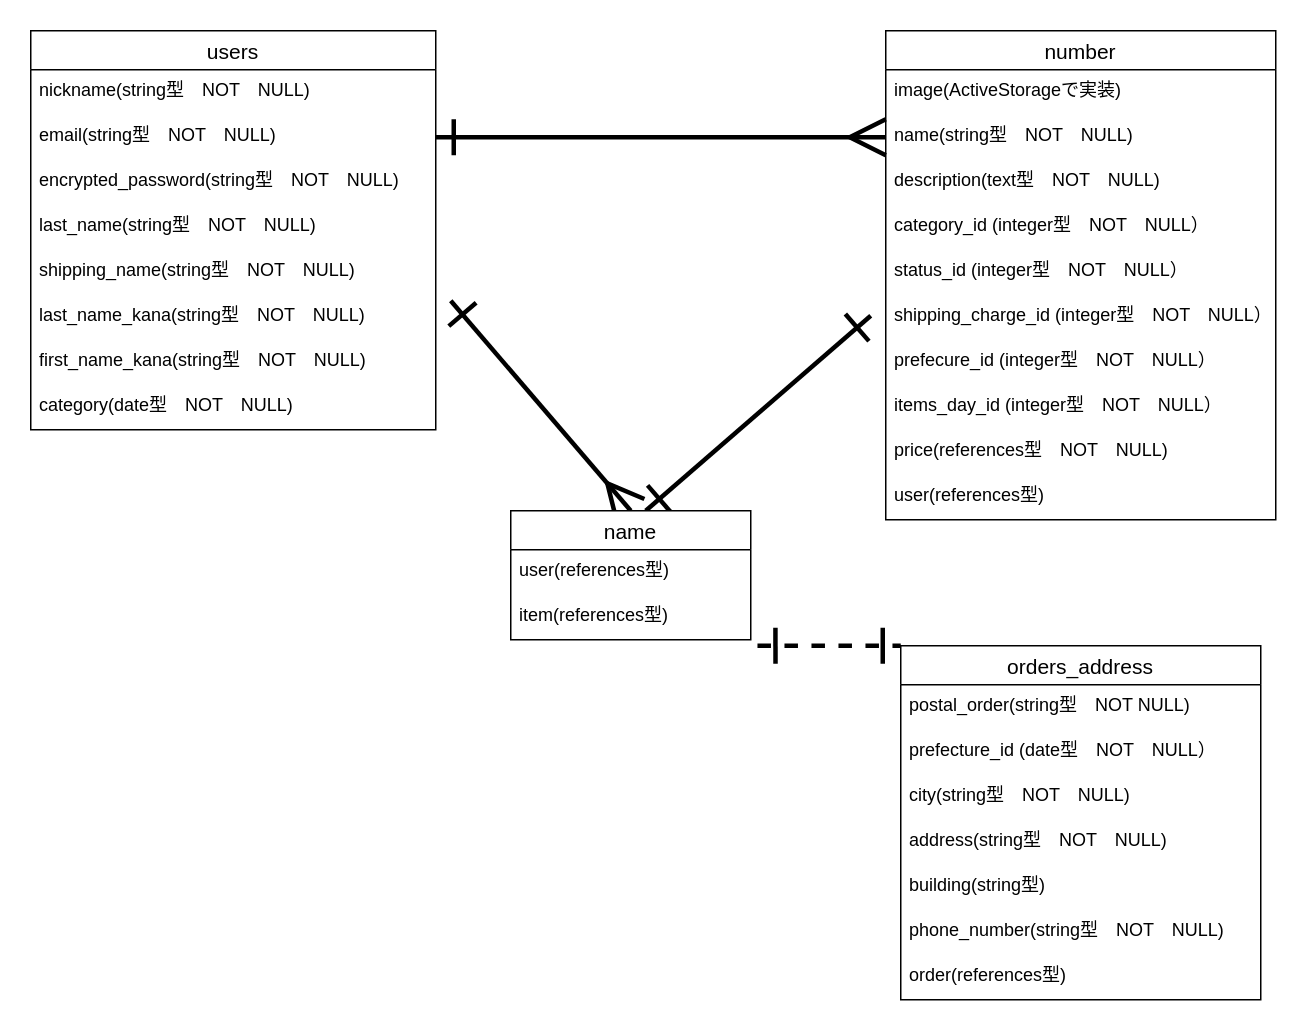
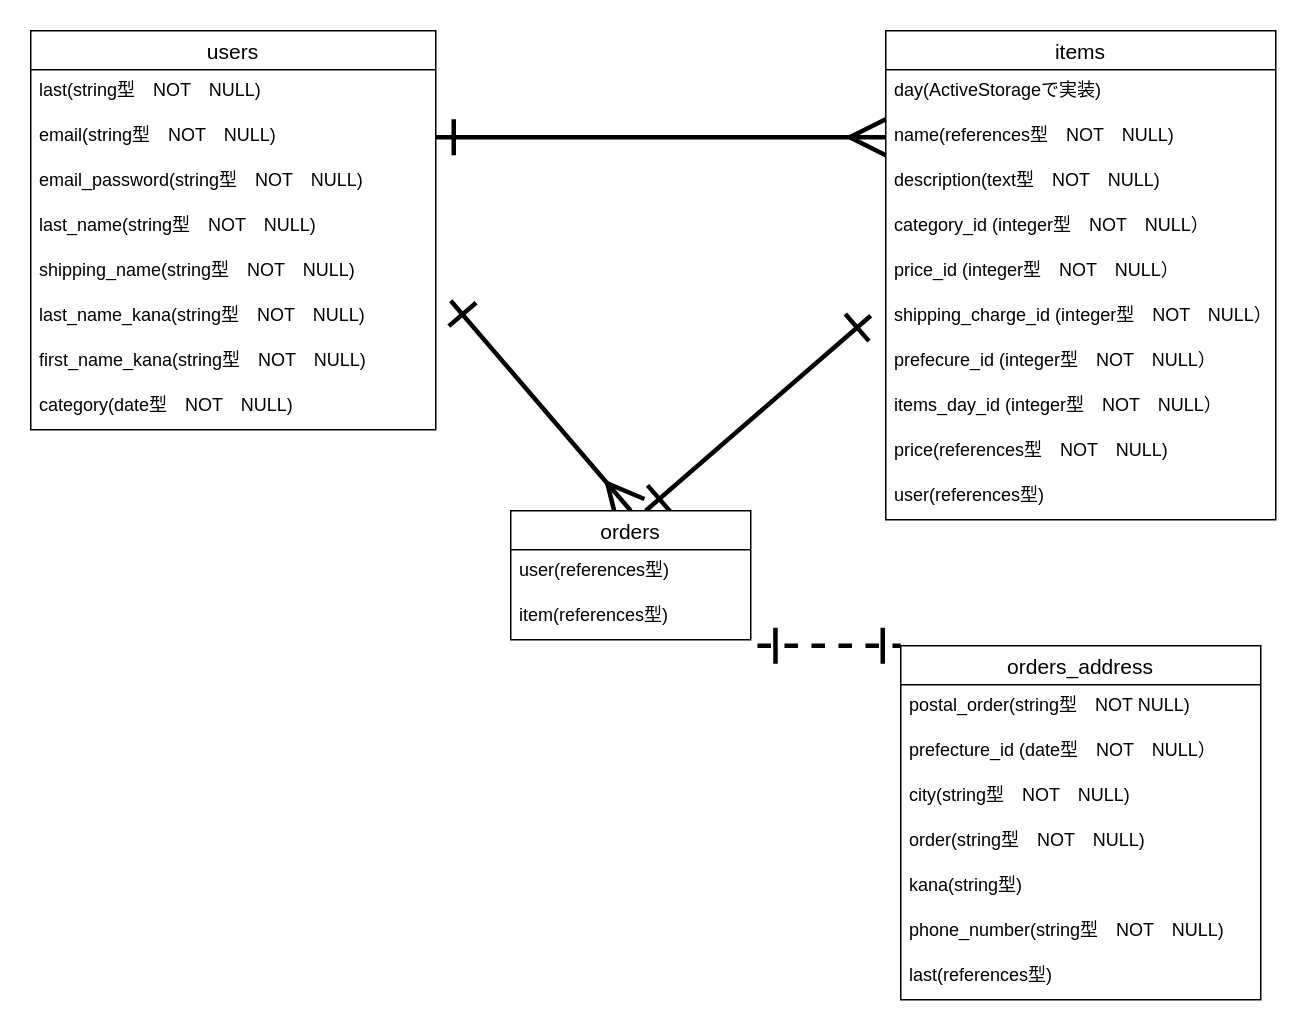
node "number": label "number" -> "items"
node "nickname(string型 NOT NULL)": label "nickname(string型 NOT NULL)" -> "last(string型 NOT NULL)"
node "image(ActiveStorageで実装)": label "image(ActiveStorageで実装)" -> "day(ActiveStorageで実装)"
node "name(string型 NOT NULL)": label "name(string型 NOT NULL)" -> "name(references型 NOT NULL)"
node "encrypted_password(string型 NOT NULL)": label "encrypted_password(string型 NOT NULL)" -> "email_password(string型 NOT NULL)"
node "status_id (integer型 NOT NULL）": label "status_id (integer型 NOT NULL）" -> "price_id (integer型 NOT NULL）"
node "name": label "name" -> "orders"
node "address(string型 NOT NULL)": label "address(string型 NOT NULL)" -> "order(string型 NOT NULL)"
node "building(string型)": label "building(string型)" -> "kana(string型)"
node "order(references型)": label "order(references型)" -> "last(references型)"
